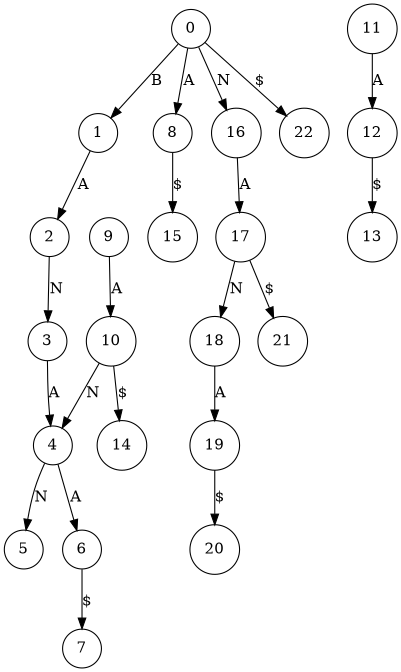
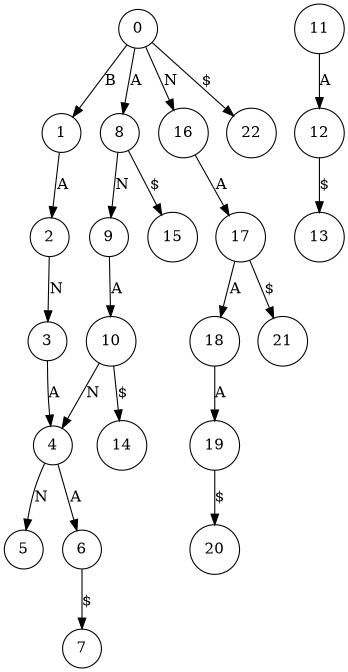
edge "8" -> "9": added, label "N"
edge "17" -> "18": label "N" -> "A"
